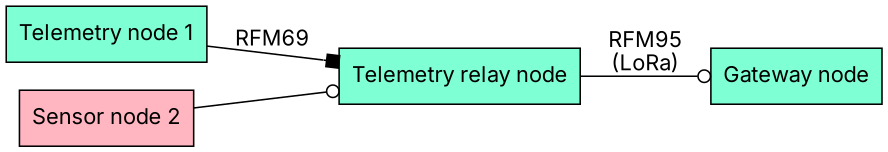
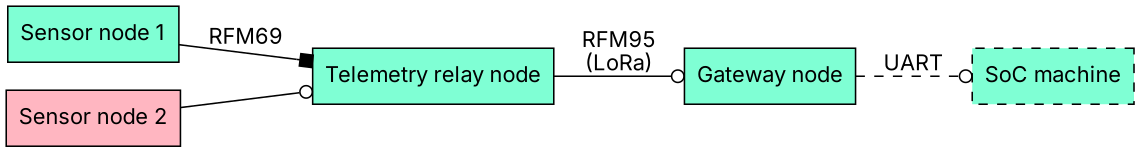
node "Telemetry node 1": label "Telemetry node 1" -> "Sensor node 1"
node "SoC machine": added
